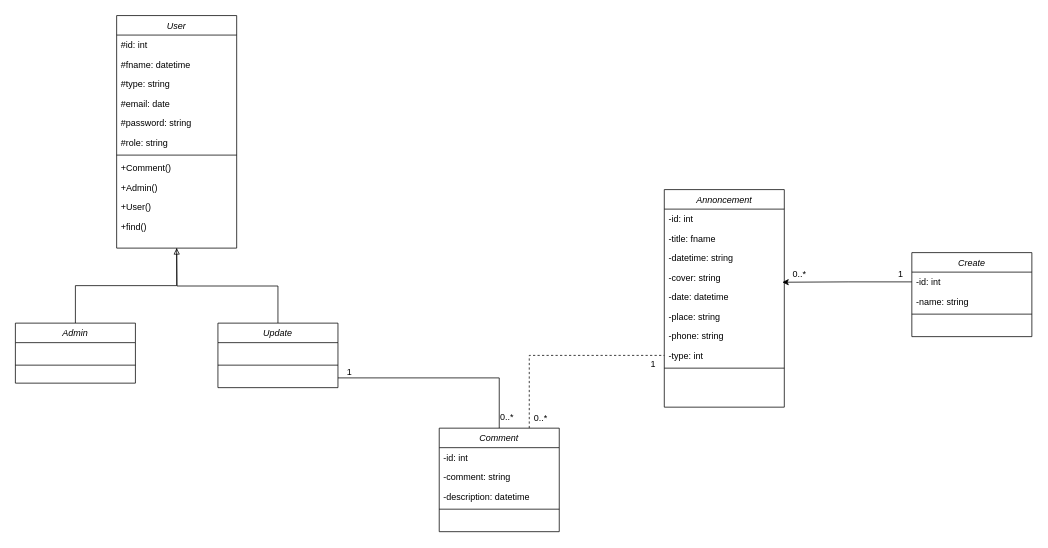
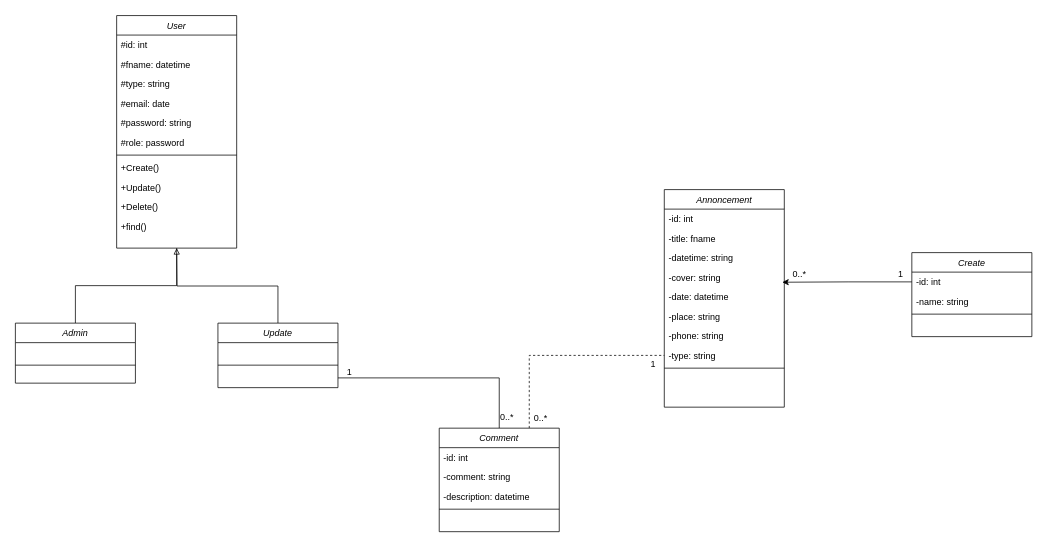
node "#role: string": label "#role: string" -> "#role: password"
node "+Comment()": label "+Comment()" -> "+Create()"
node "+Admin()": label "+Admin()" -> "+Update()"
node "+User()": label "+User()" -> "+Delete()"
node "-type: int": label "-type: int" -> "-type: string"
